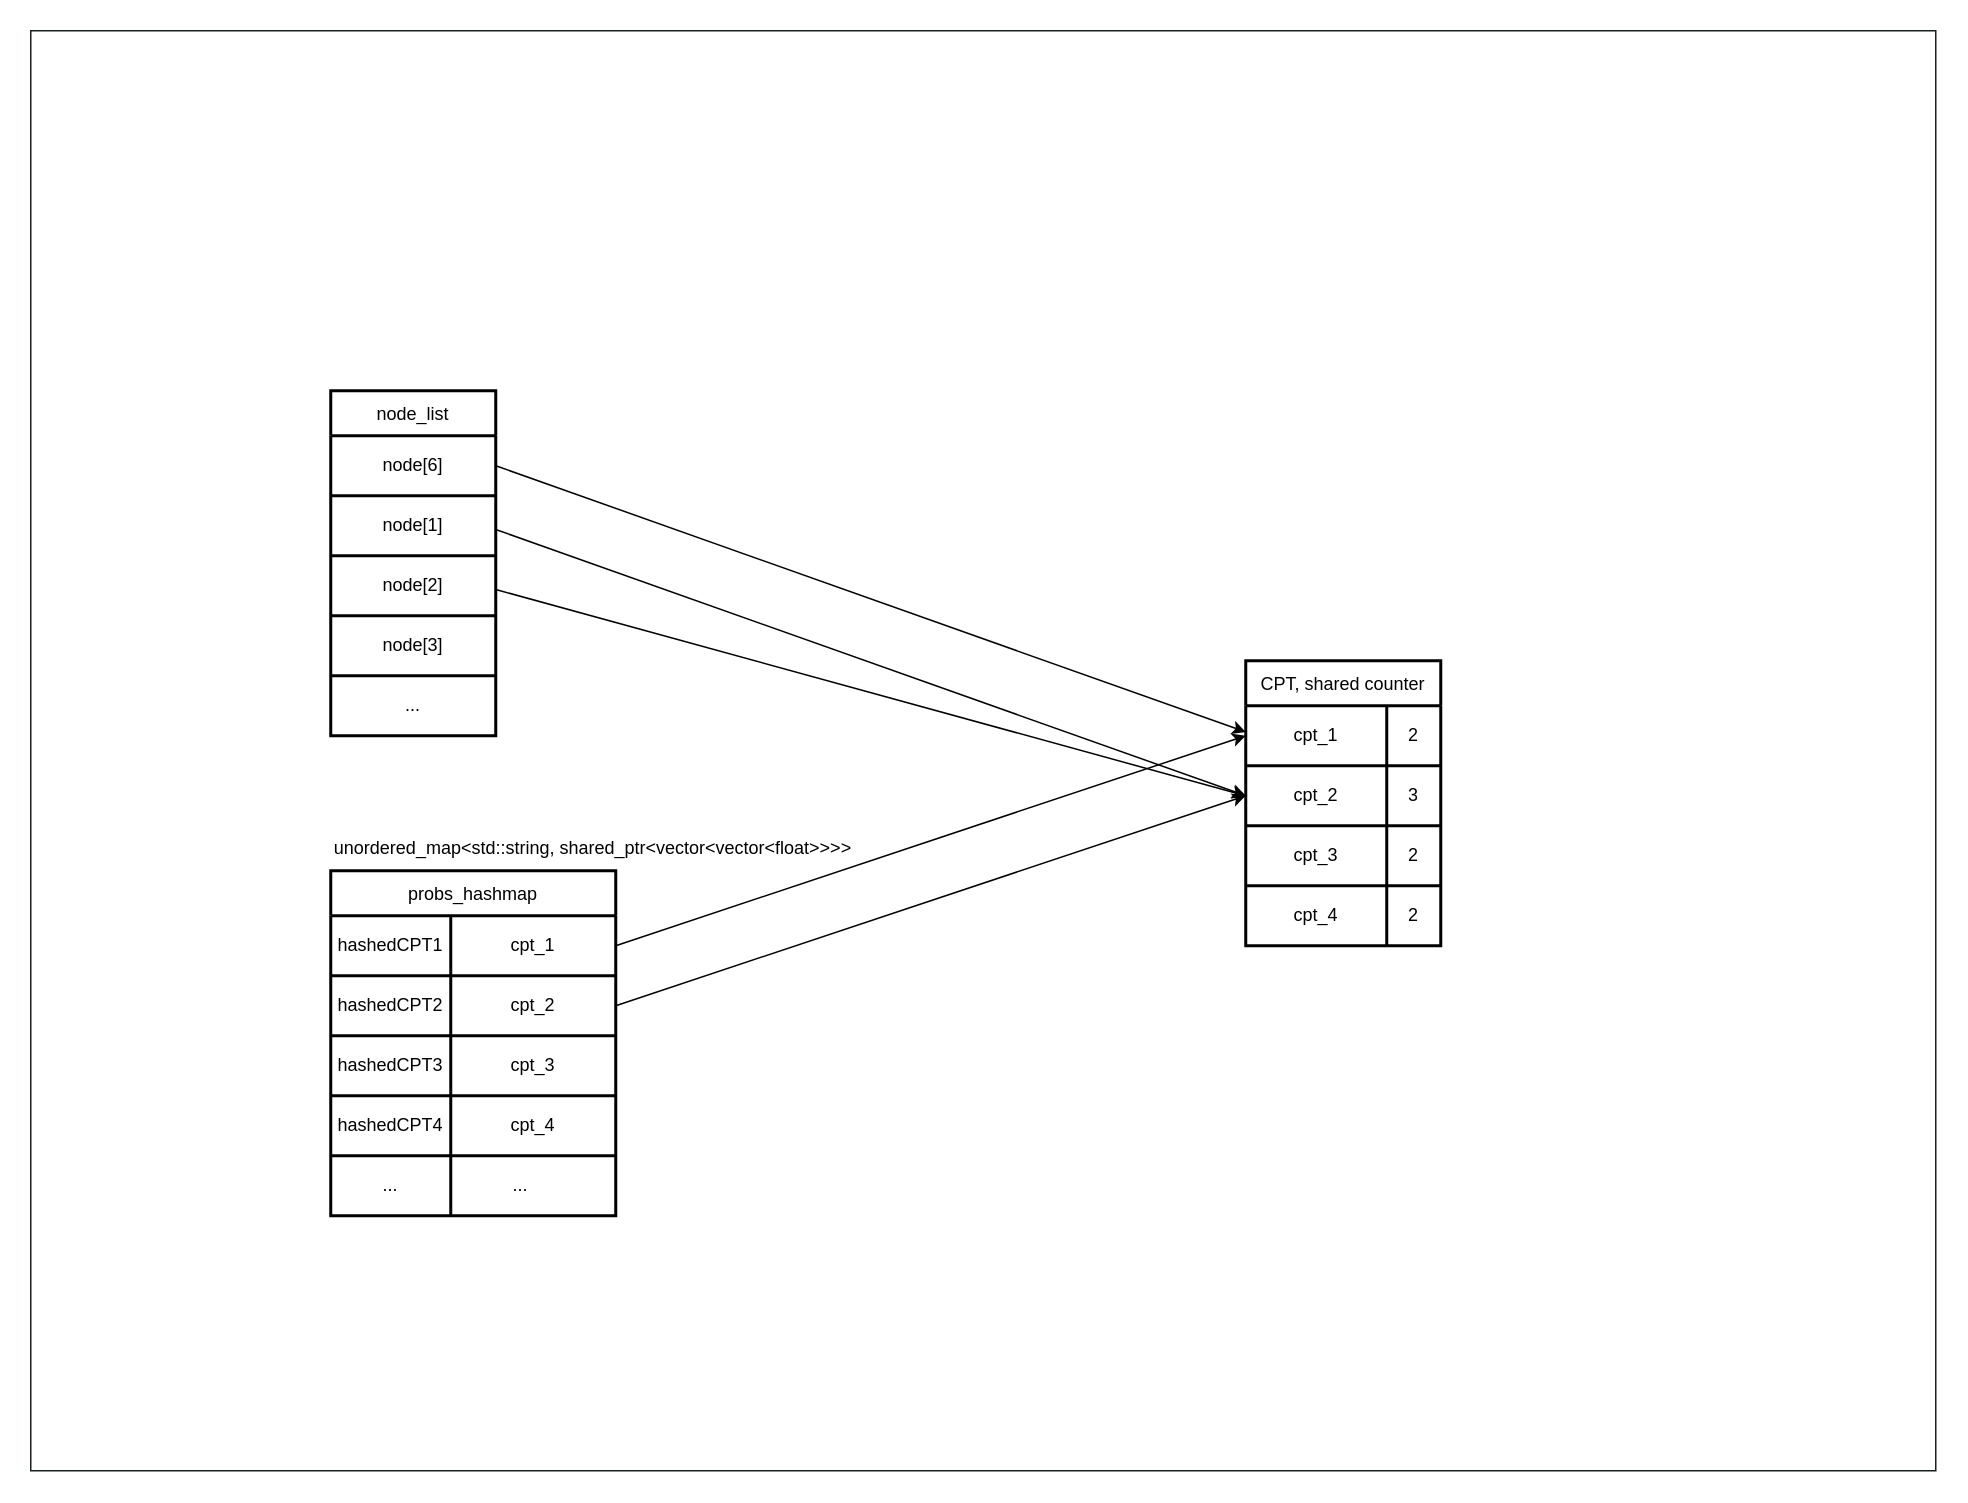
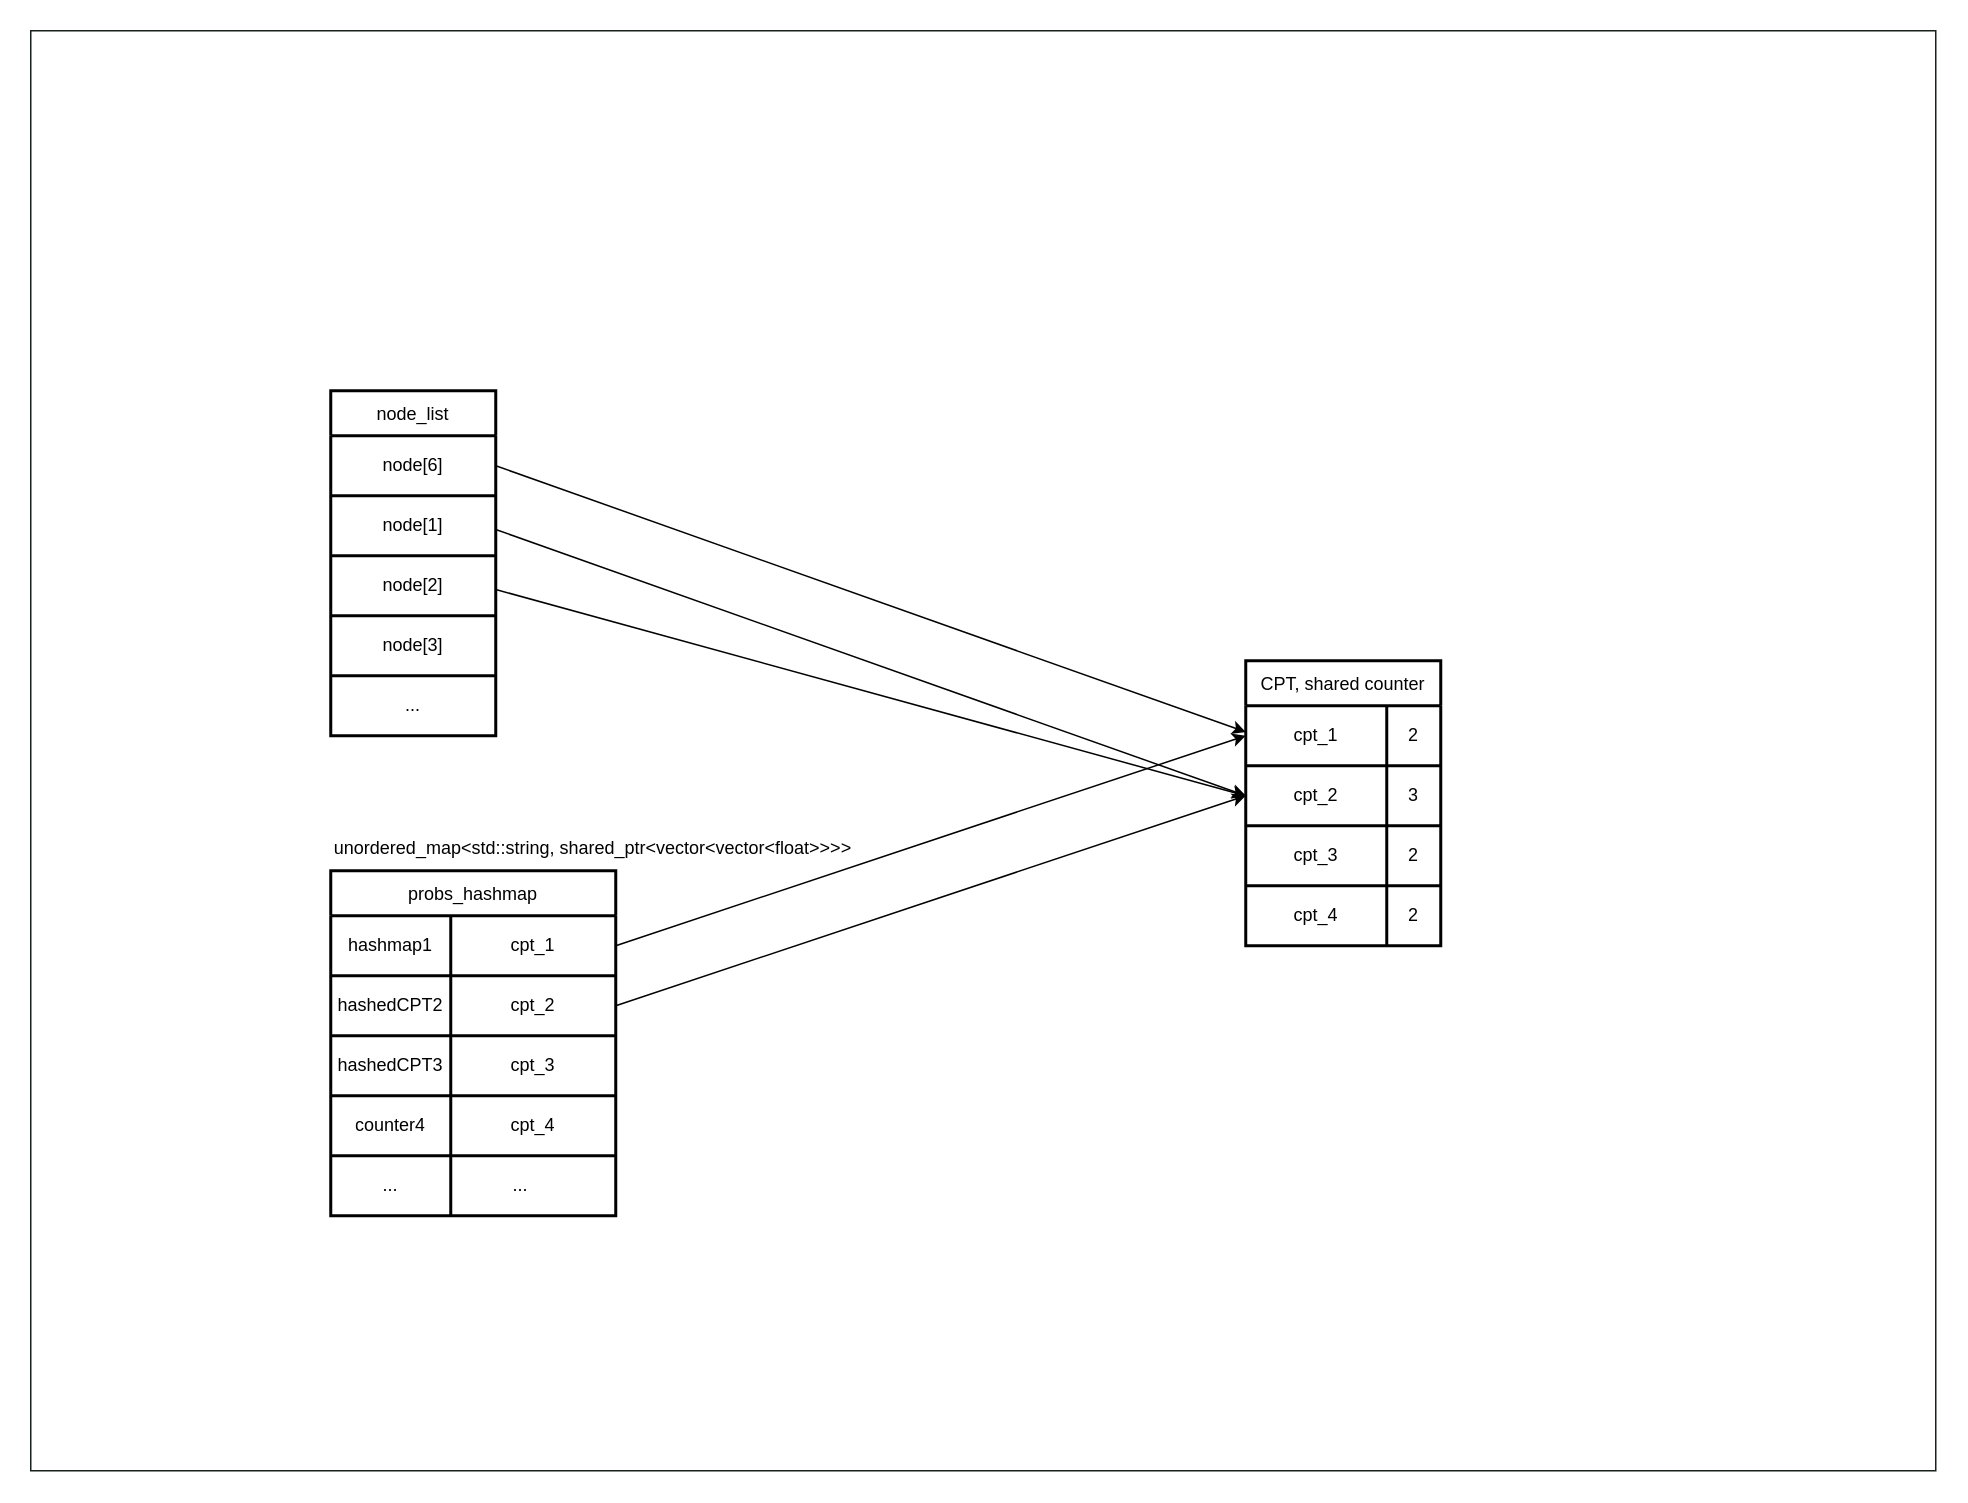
node "hashedCPT1": label "hashedCPT1" -> "hashmap1"
node "hashedCPT4": label "hashedCPT4" -> "counter4"
